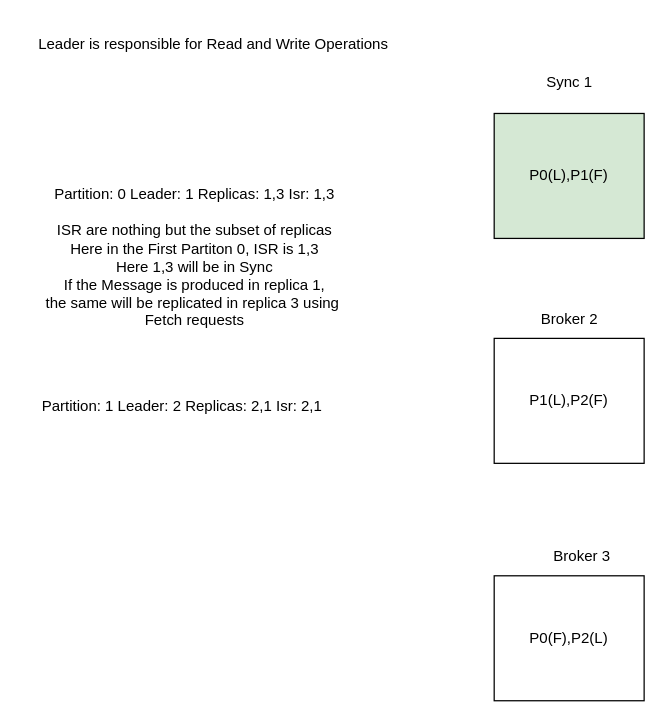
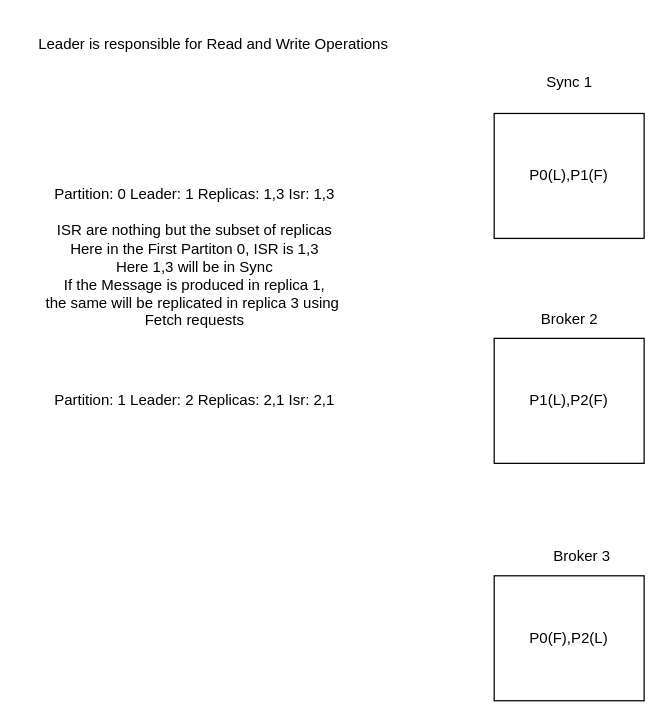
node "P0(L),P1(F)": fillcolor #d5e8d4 -> #ffffff
node "Partition: 1 Leader: 2 Replicas: 2,1 Isr: 2,1": moved (182, 407) -> (194, 401)
